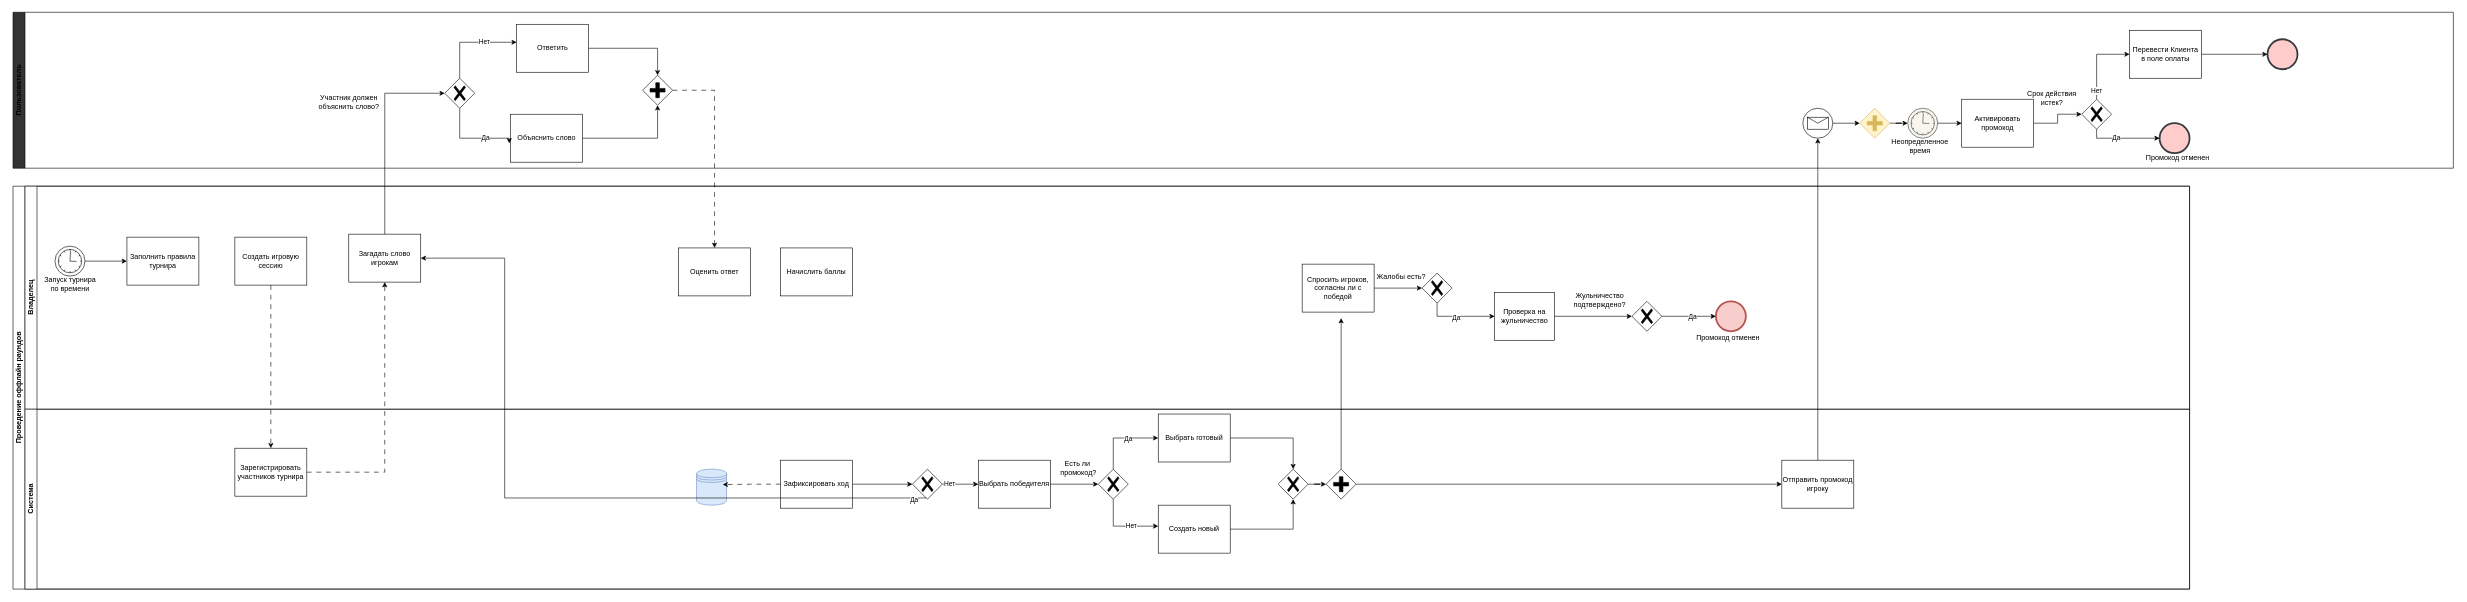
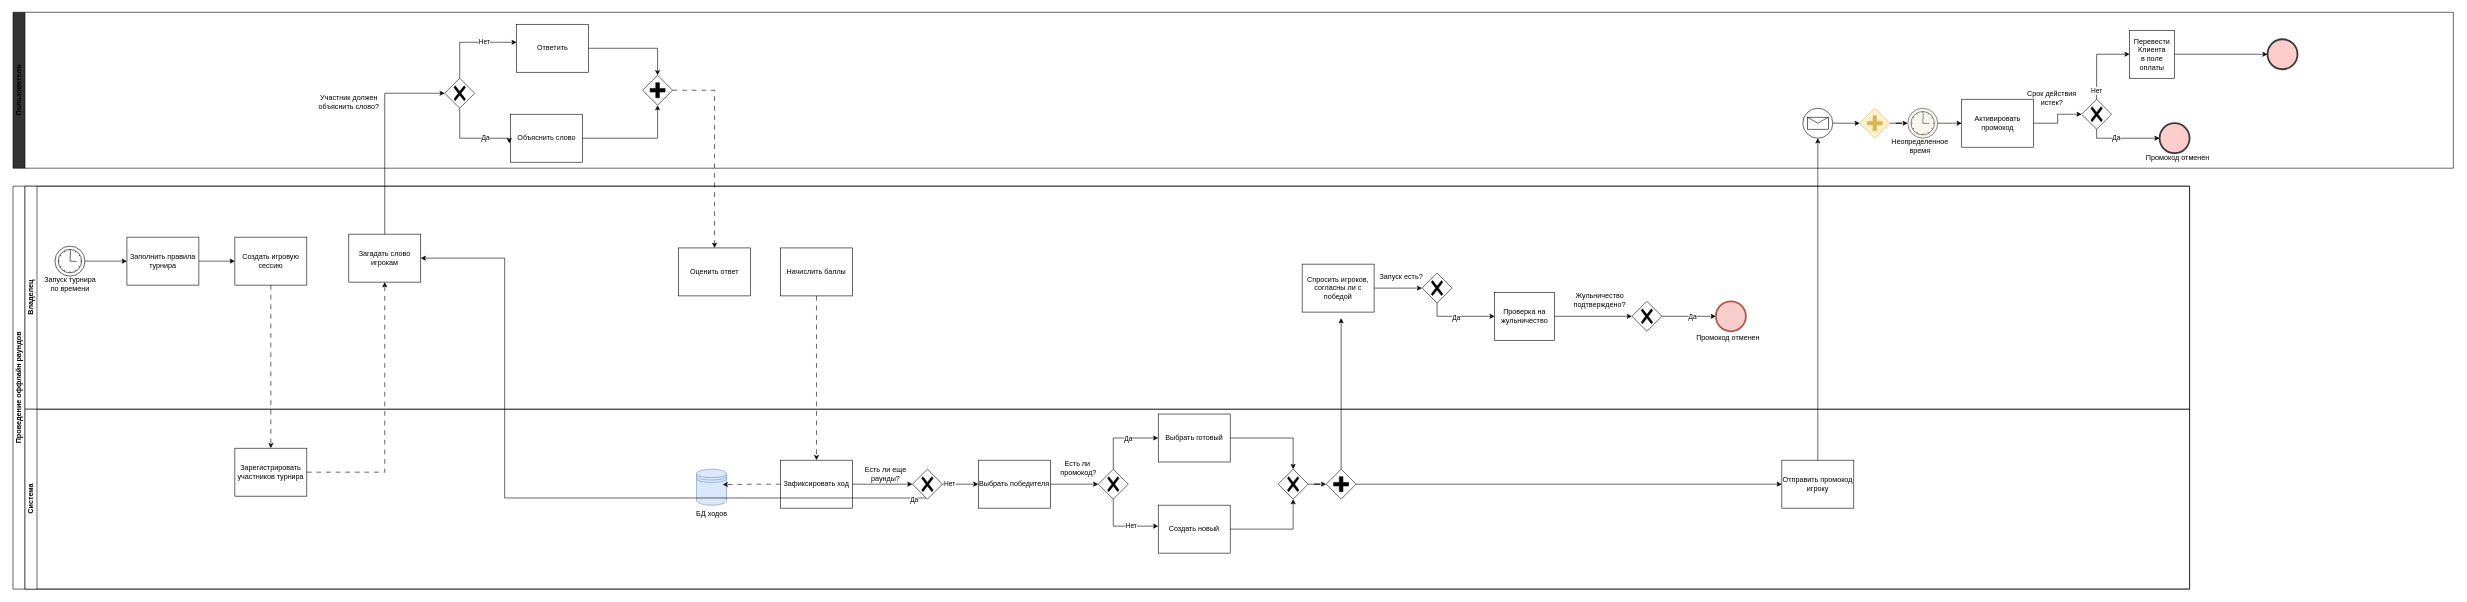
node "Перевести Клиента в поле оплаты": size 72x48 -> 45x48
edge "Заполнить правила турнира" -> "Создать игровую сессию": added
node "Жалобы есть?": label "Жалобы есть?" -> "Запуск есть?"
edge "Начислить баллы" -> "Зафиксировать ход": added
node "Есть ли еще раунды?": added
node "БД ходов": added
